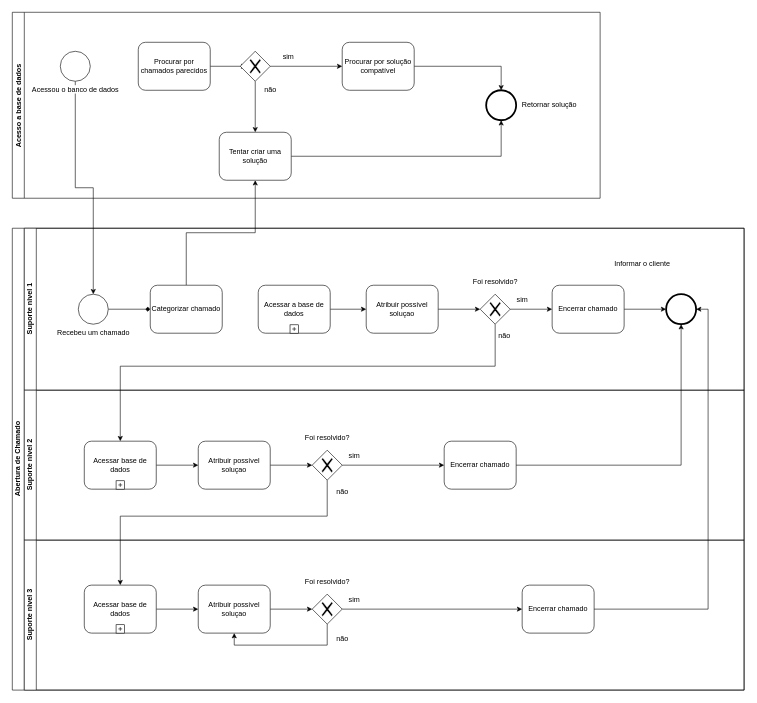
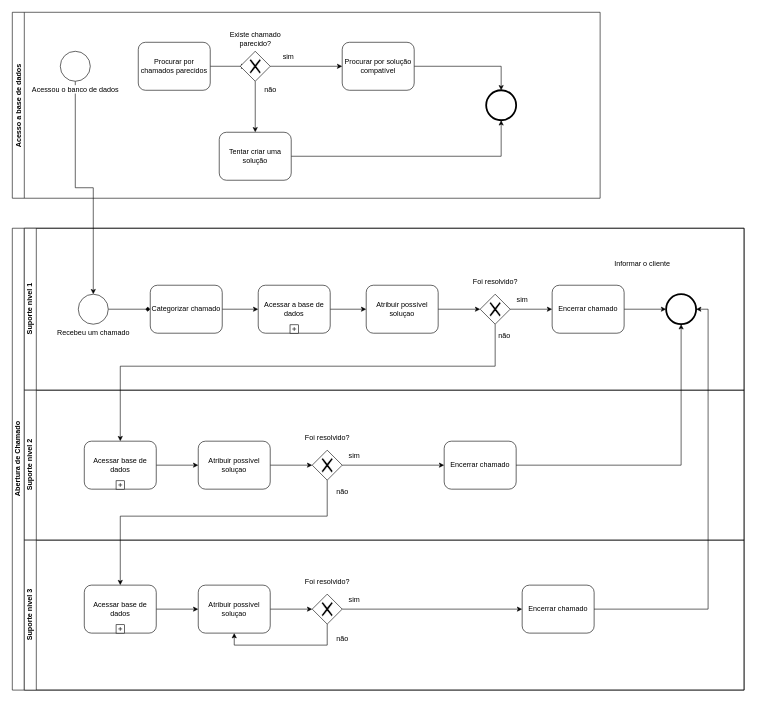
node "Existe chamado parecido?": added
node "Retornar solução": removed
edge "Categorizar chamado" -> "Tentar criar uma solução": now "Categorizar chamado" -> "Acessar a base de dados"
